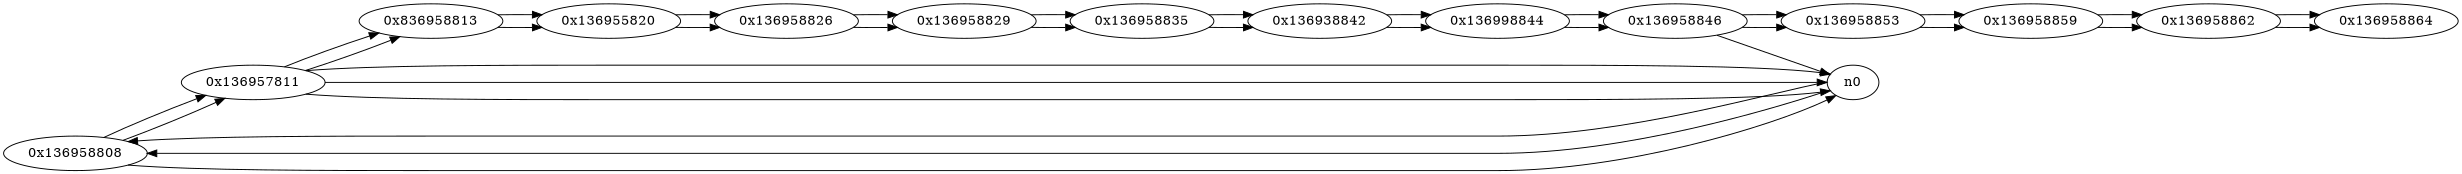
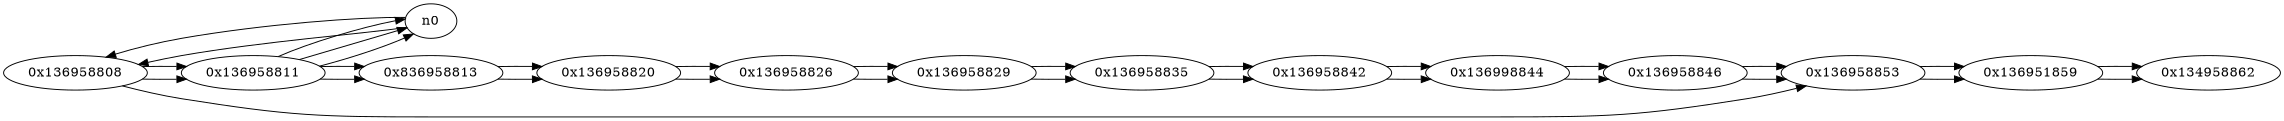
node "0x136955820": label "0x136955820" -> "0x136958820"
node "0x136938842": label "0x136938842" -> "0x136958842"
node "0x136958859": label "0x136958859" -> "0x136951859"
node "0x136958862": label "0x136958862" -> "0x134958862"
node "0x136958864": removed
edge "0x136958846" -> "n0": removed
node "0x136957811": label "0x136957811" -> "0x136958811"
edge "0x136958808" -> "n0": now "0x136958808" -> "0x136958853"
